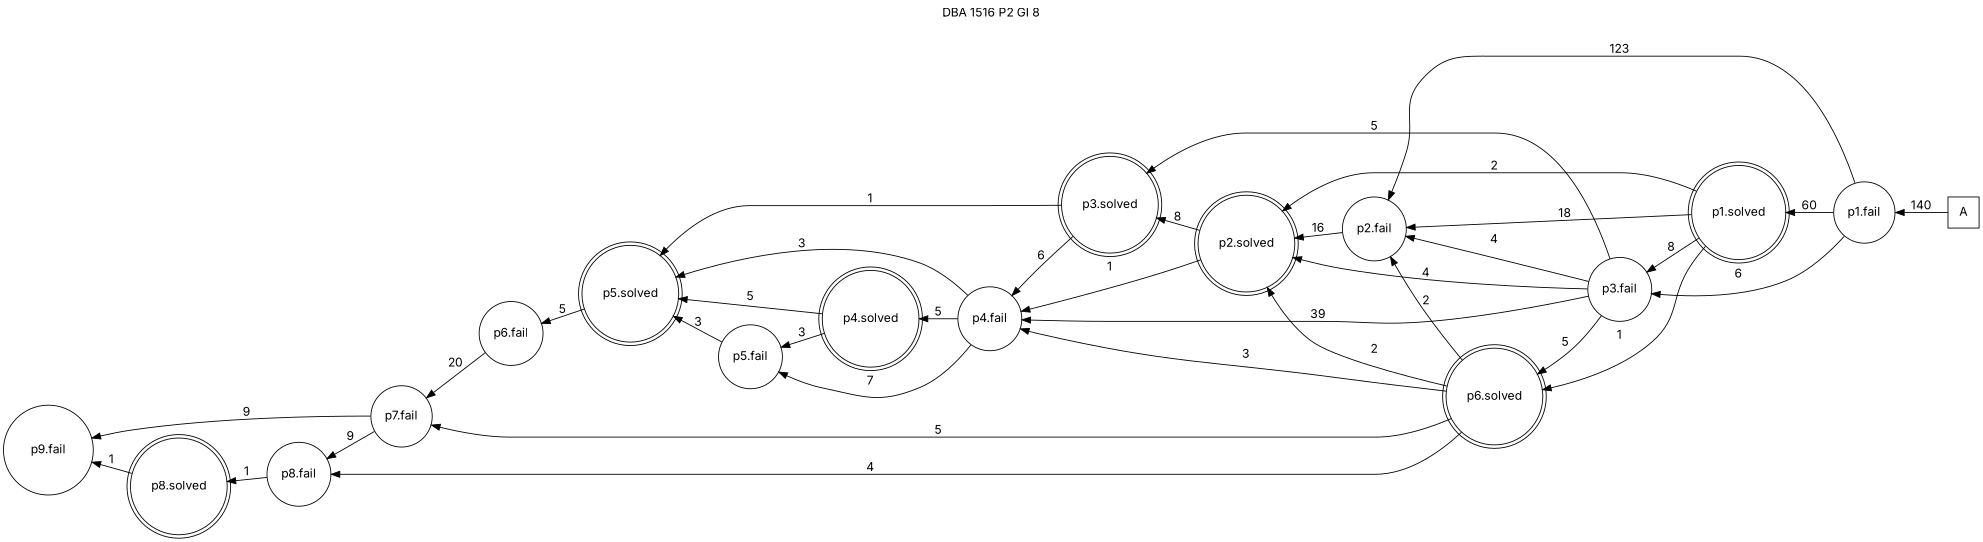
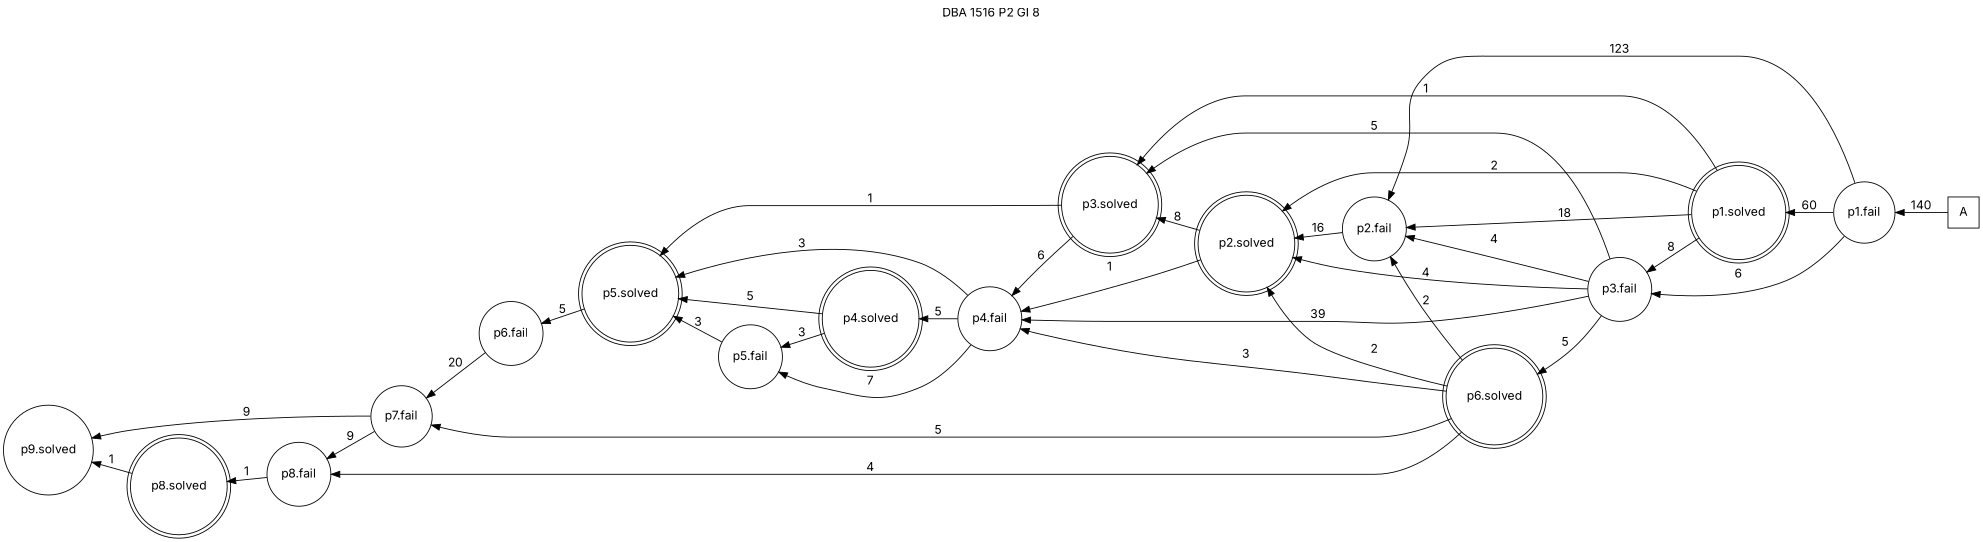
edge "p1.solved" -> "p6.solved": now "p1.solved" -> "p3.solved"
node "p9.fail": label "p9.fail" -> "p9.solved"
